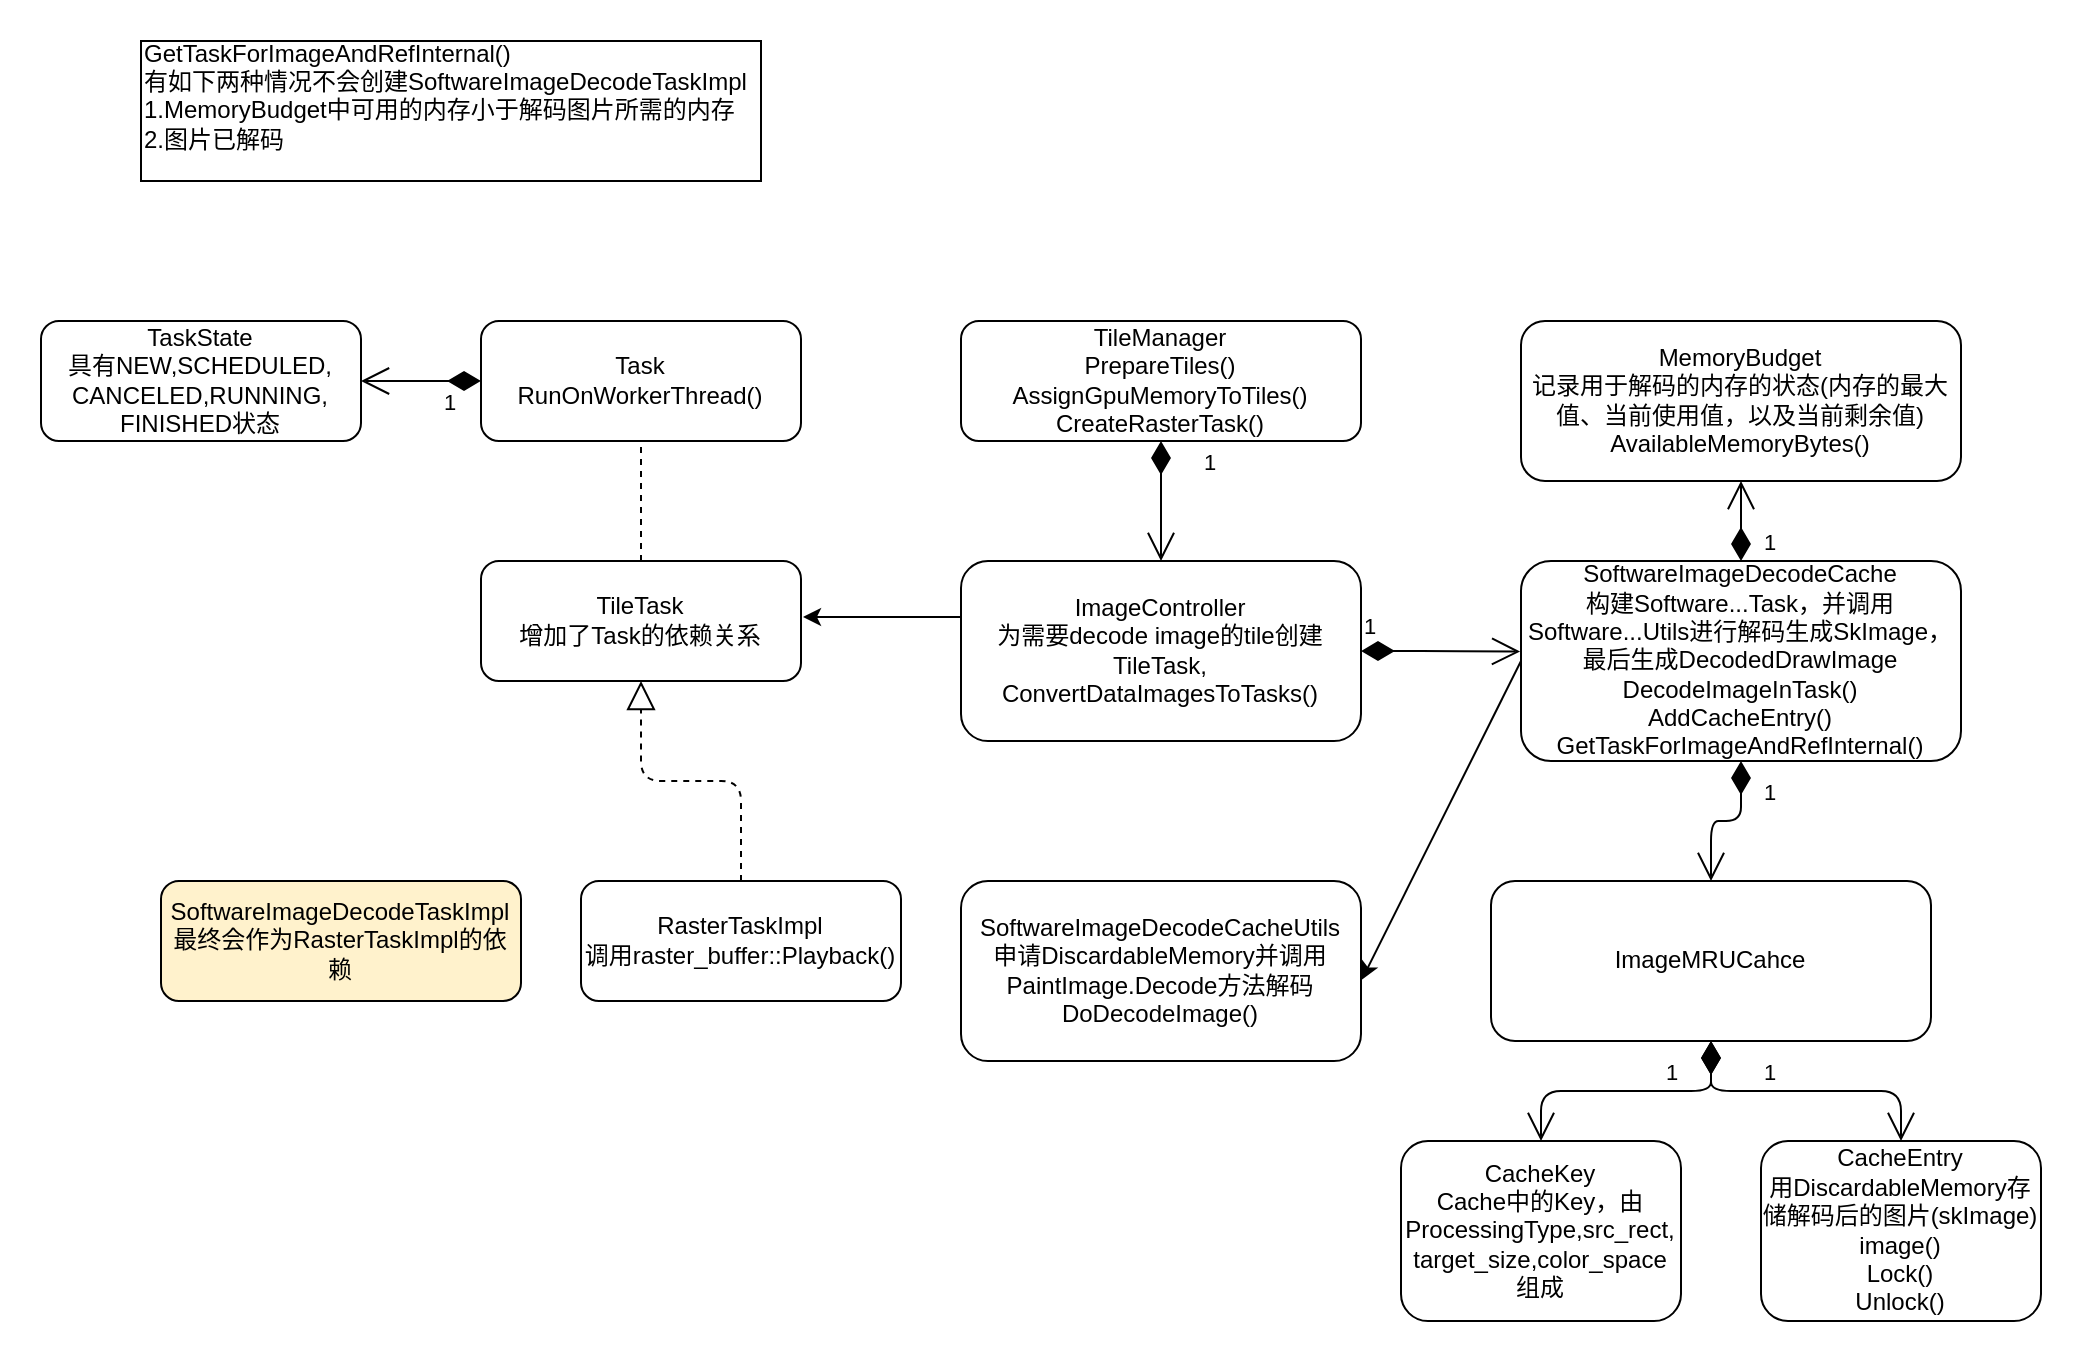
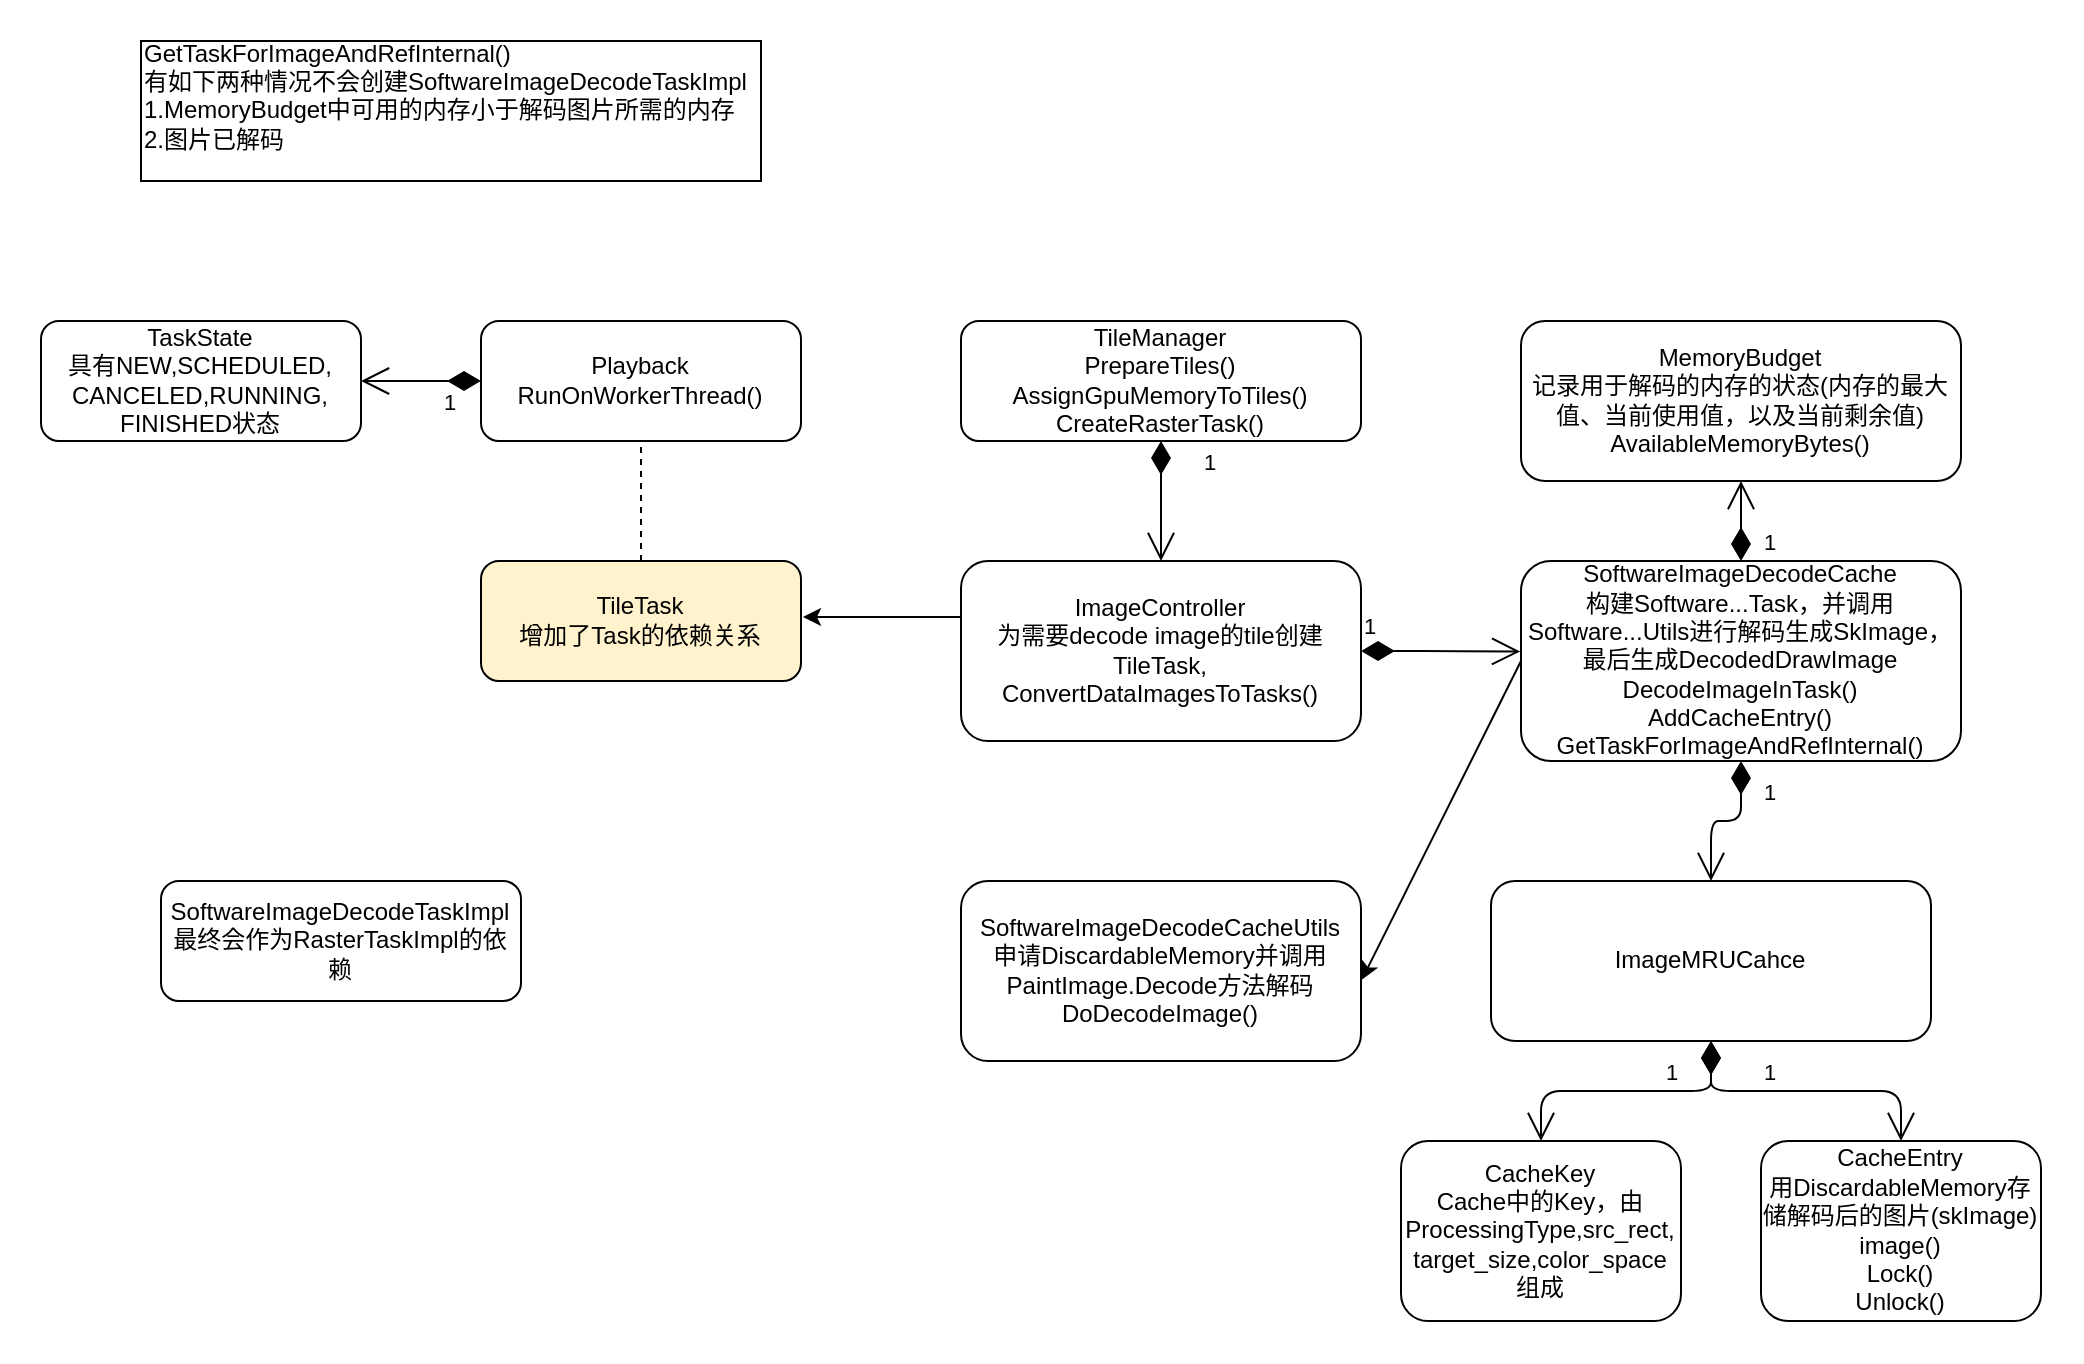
node "Task RunOnWorkerThread()": label "Task RunOnWorkerThread()" -> "Playback RunOnWorkerThread()"
node "TileTask 增加了Task的依赖关系": fillcolor #ffffff -> #fff2cc
edge "RasterTaskImpl 调用raster_buffer::Playback()" -> "TileTask 增加了Task的依赖关系": removed
node "SoftwareImageDecodeTaskImpl 最终会作为RasterTaskImpl的依赖": fillcolor #fff2cc -> #ffffff
node "RasterTaskImpl 调用raster_buffer::Playback()": removed
